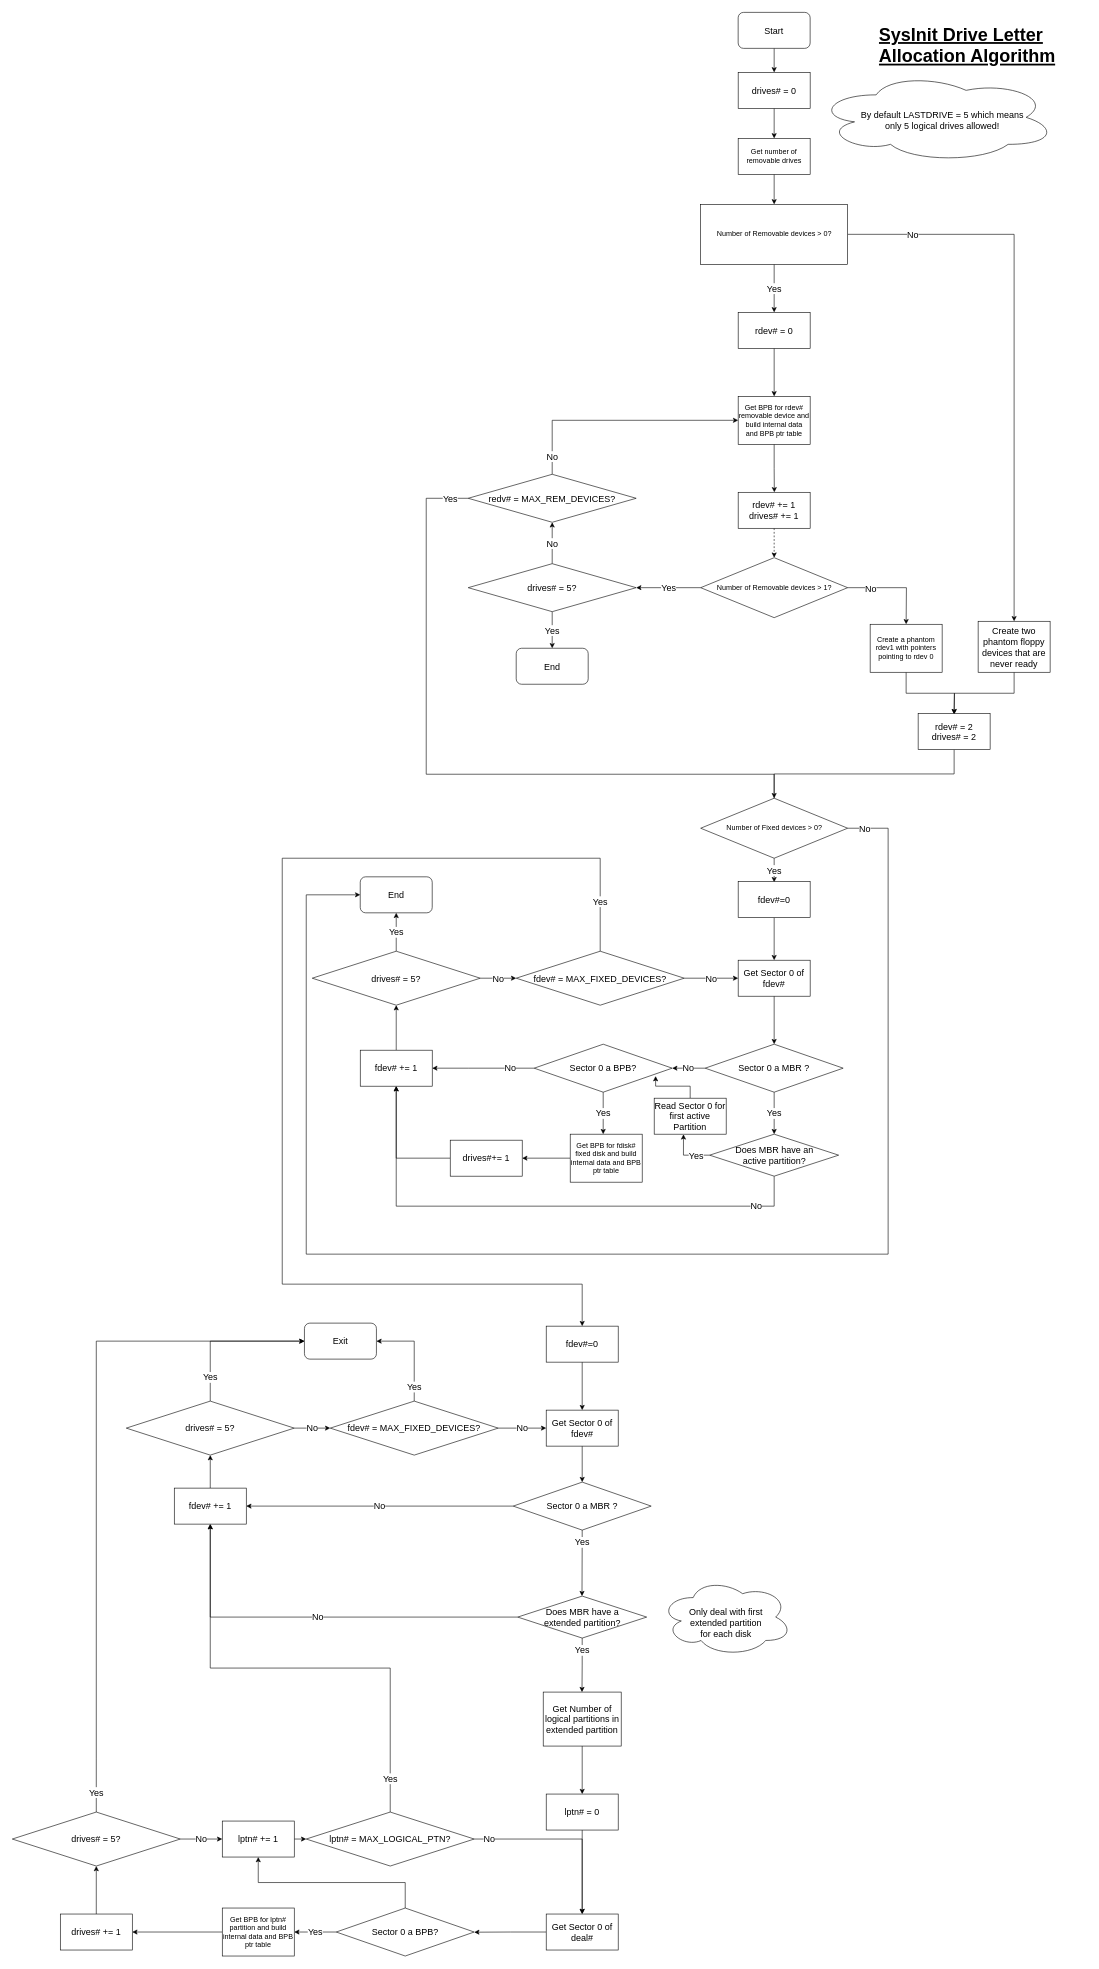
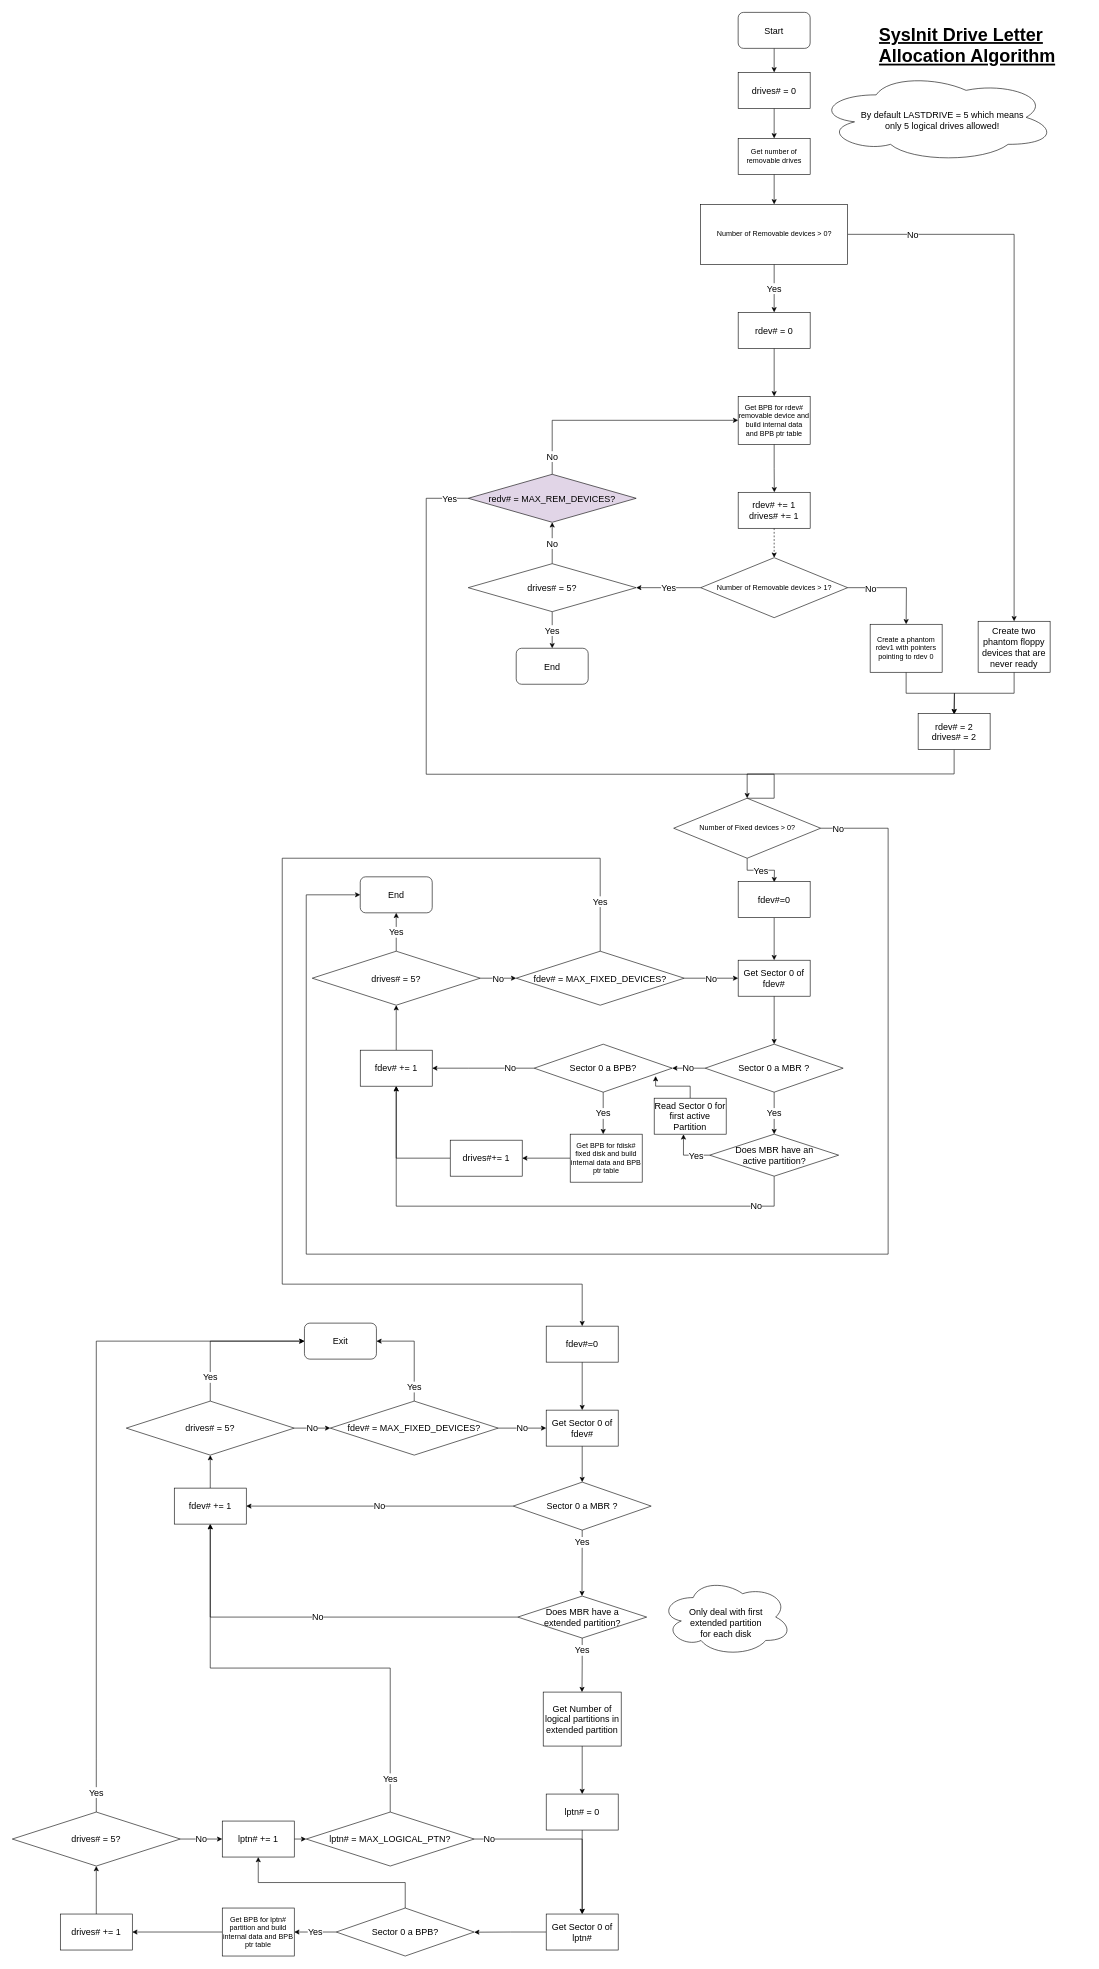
node "redv# = MAX_REM_DEVICES?": fillcolor #ffffff -> #e1d5e7
node "Number of Fixed devices > 0?": moved (774, 828) -> (747, 828)
node "Get Sector 0 of deal#": label "Get Sector 0 of deal#" -> "Get Sector 0 of lptn#"
